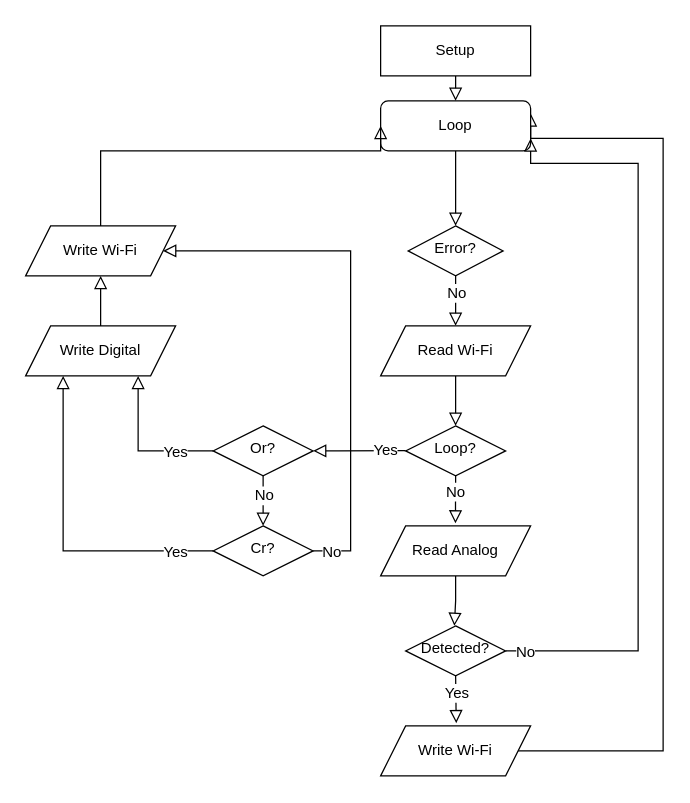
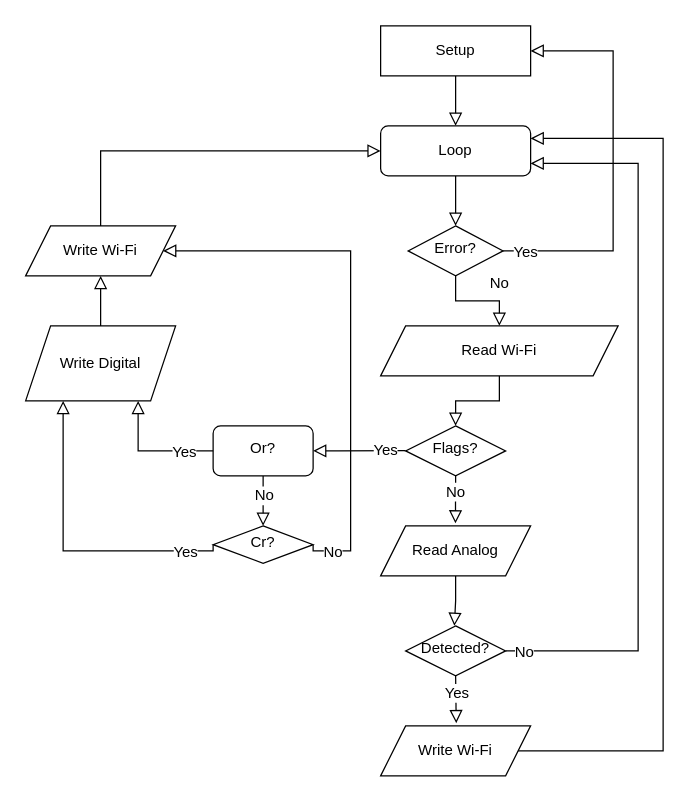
node "Loop": moved (456, 126) -> (456, 151)
edge "Error?" -> "Setup": added, label "Yes"
node "Write Digital": size 150x50 -> 150x75
node "Read Wi-Fi": size 150x50 -> 238x50
node "Loop?": label "Loop?" -> "Flags?"
node "Or?": shape diamond -> rounded rectangle
node "Cr?": size 100x50 -> 100x38
